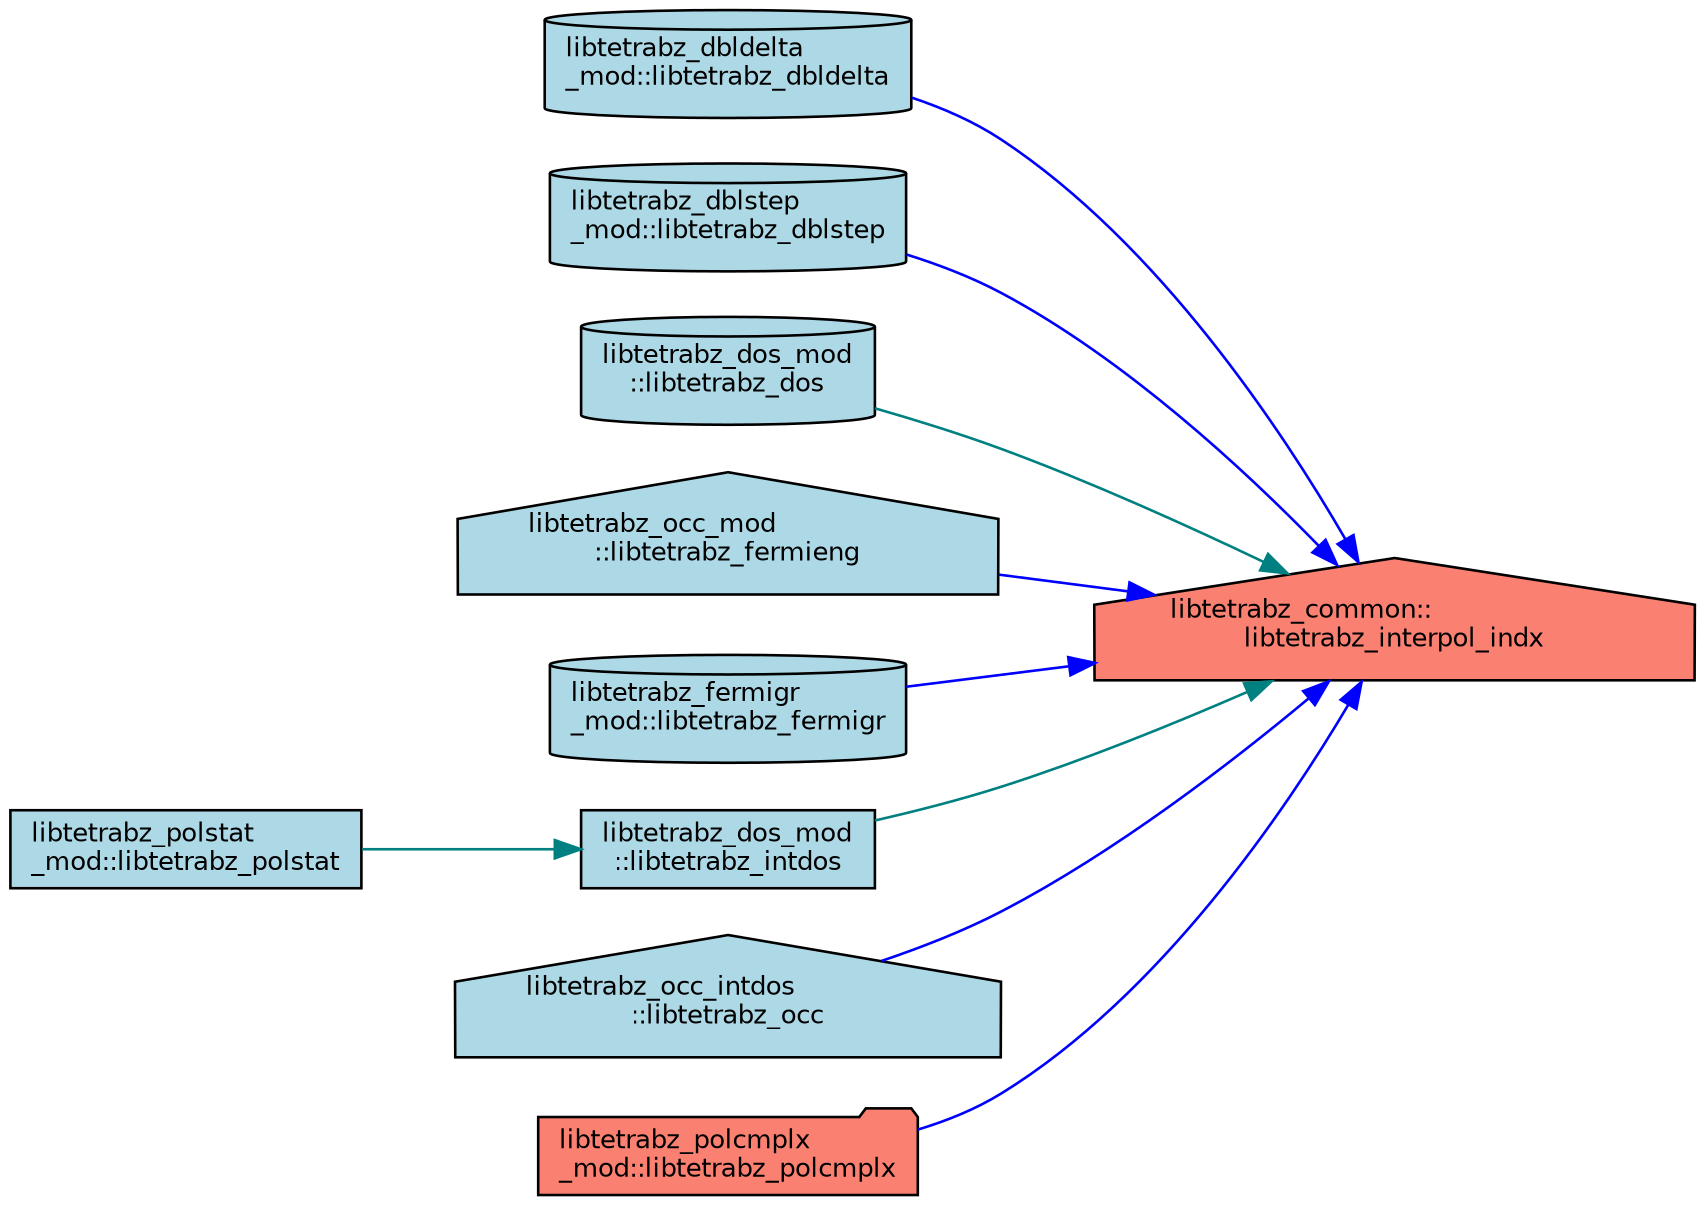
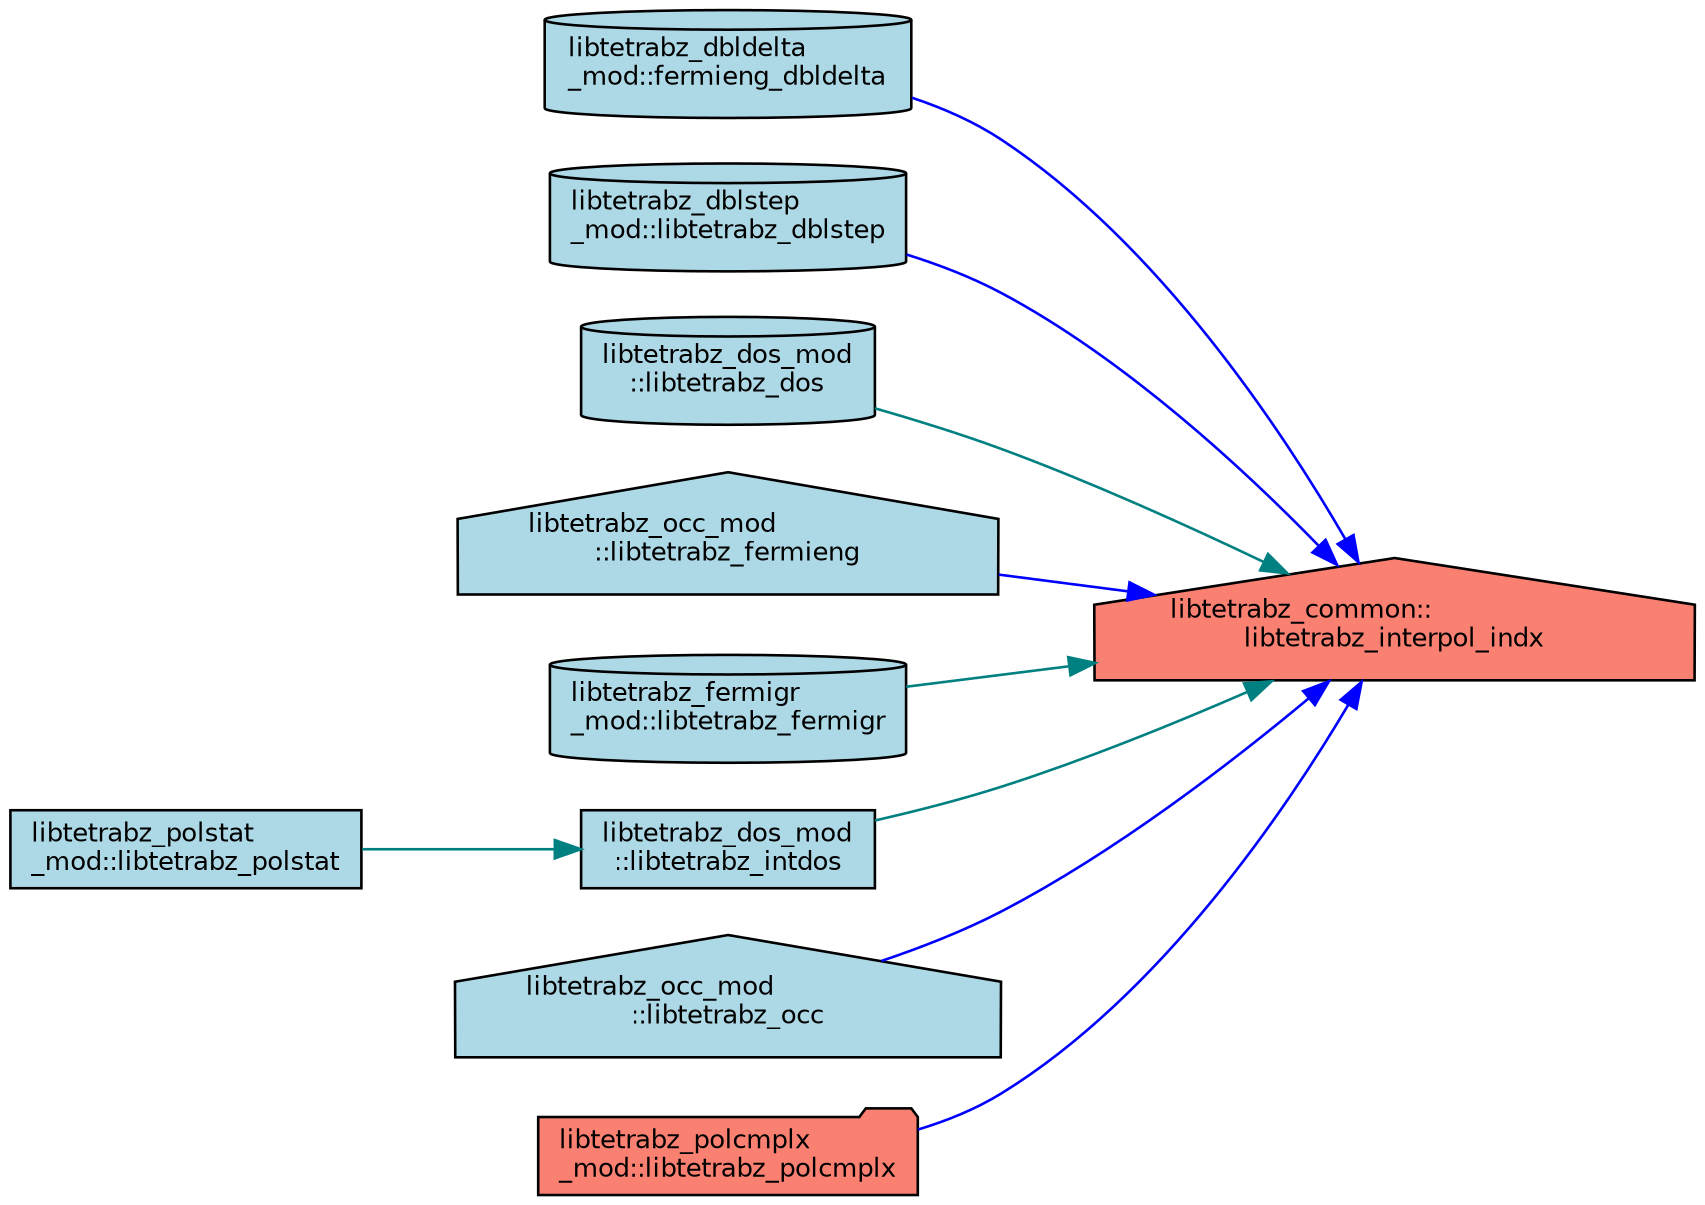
node "libtetrabz_dbldelta _mod::libtetrabz_dbldelta": label "libtetrabz_dbldelta _mod::libtetrabz_dbldelta" -> "libtetrabz_dbldelta _mod::fermieng_dbldelta"
edge "libtetrabz_fermigr _mod::libtetrabz_fermigr" -> "libtetrabz_common:: libtetrabz_interpol_indx": color blue -> teal
node "libtetrabz_occ_intdos ::libtetrabz_occ": label "libtetrabz_occ_intdos ::libtetrabz_occ" -> "libtetrabz_occ_mod ::libtetrabz_occ"
